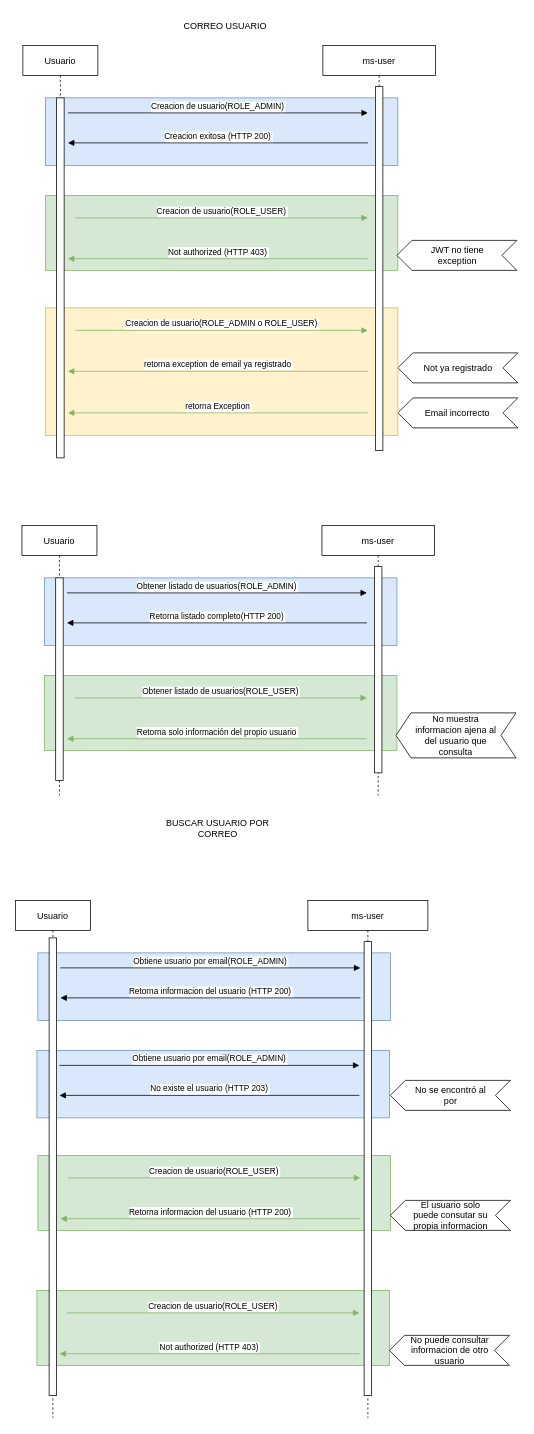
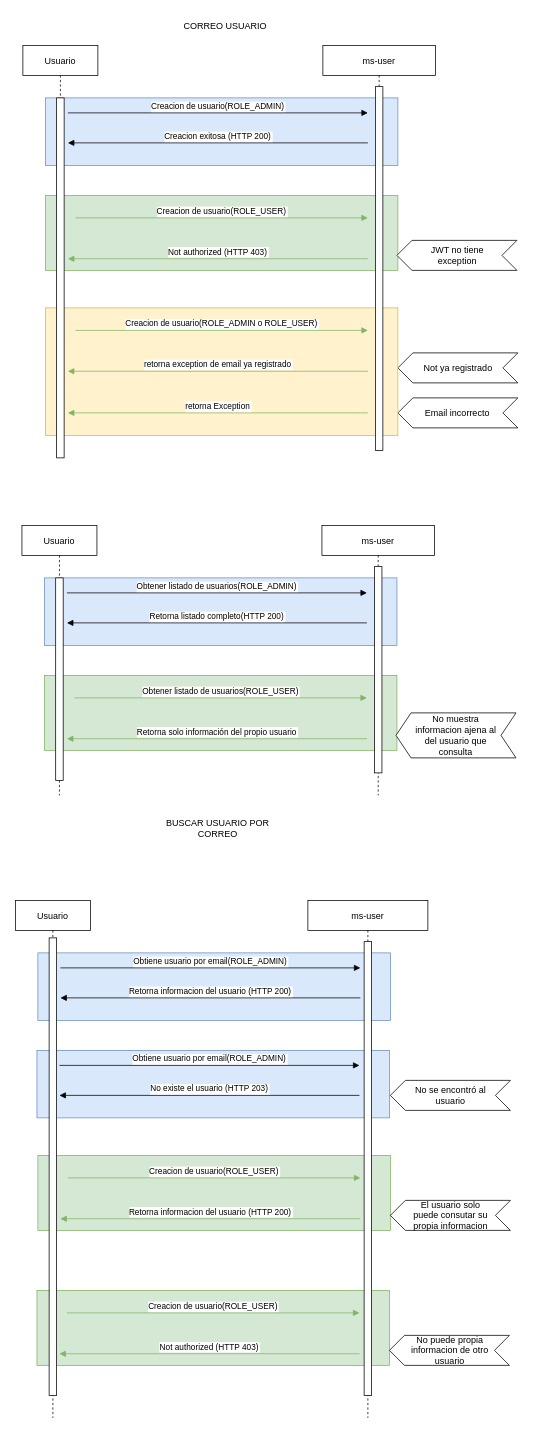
node "No se encontró al por": label "No se encontró al por" -> "No se encontró al usuario"
node "No puede consultar informacion de otro usuario": label "No puede consultar informacion de otro usuario" -> "No puede propia informacion de otro usuario"
